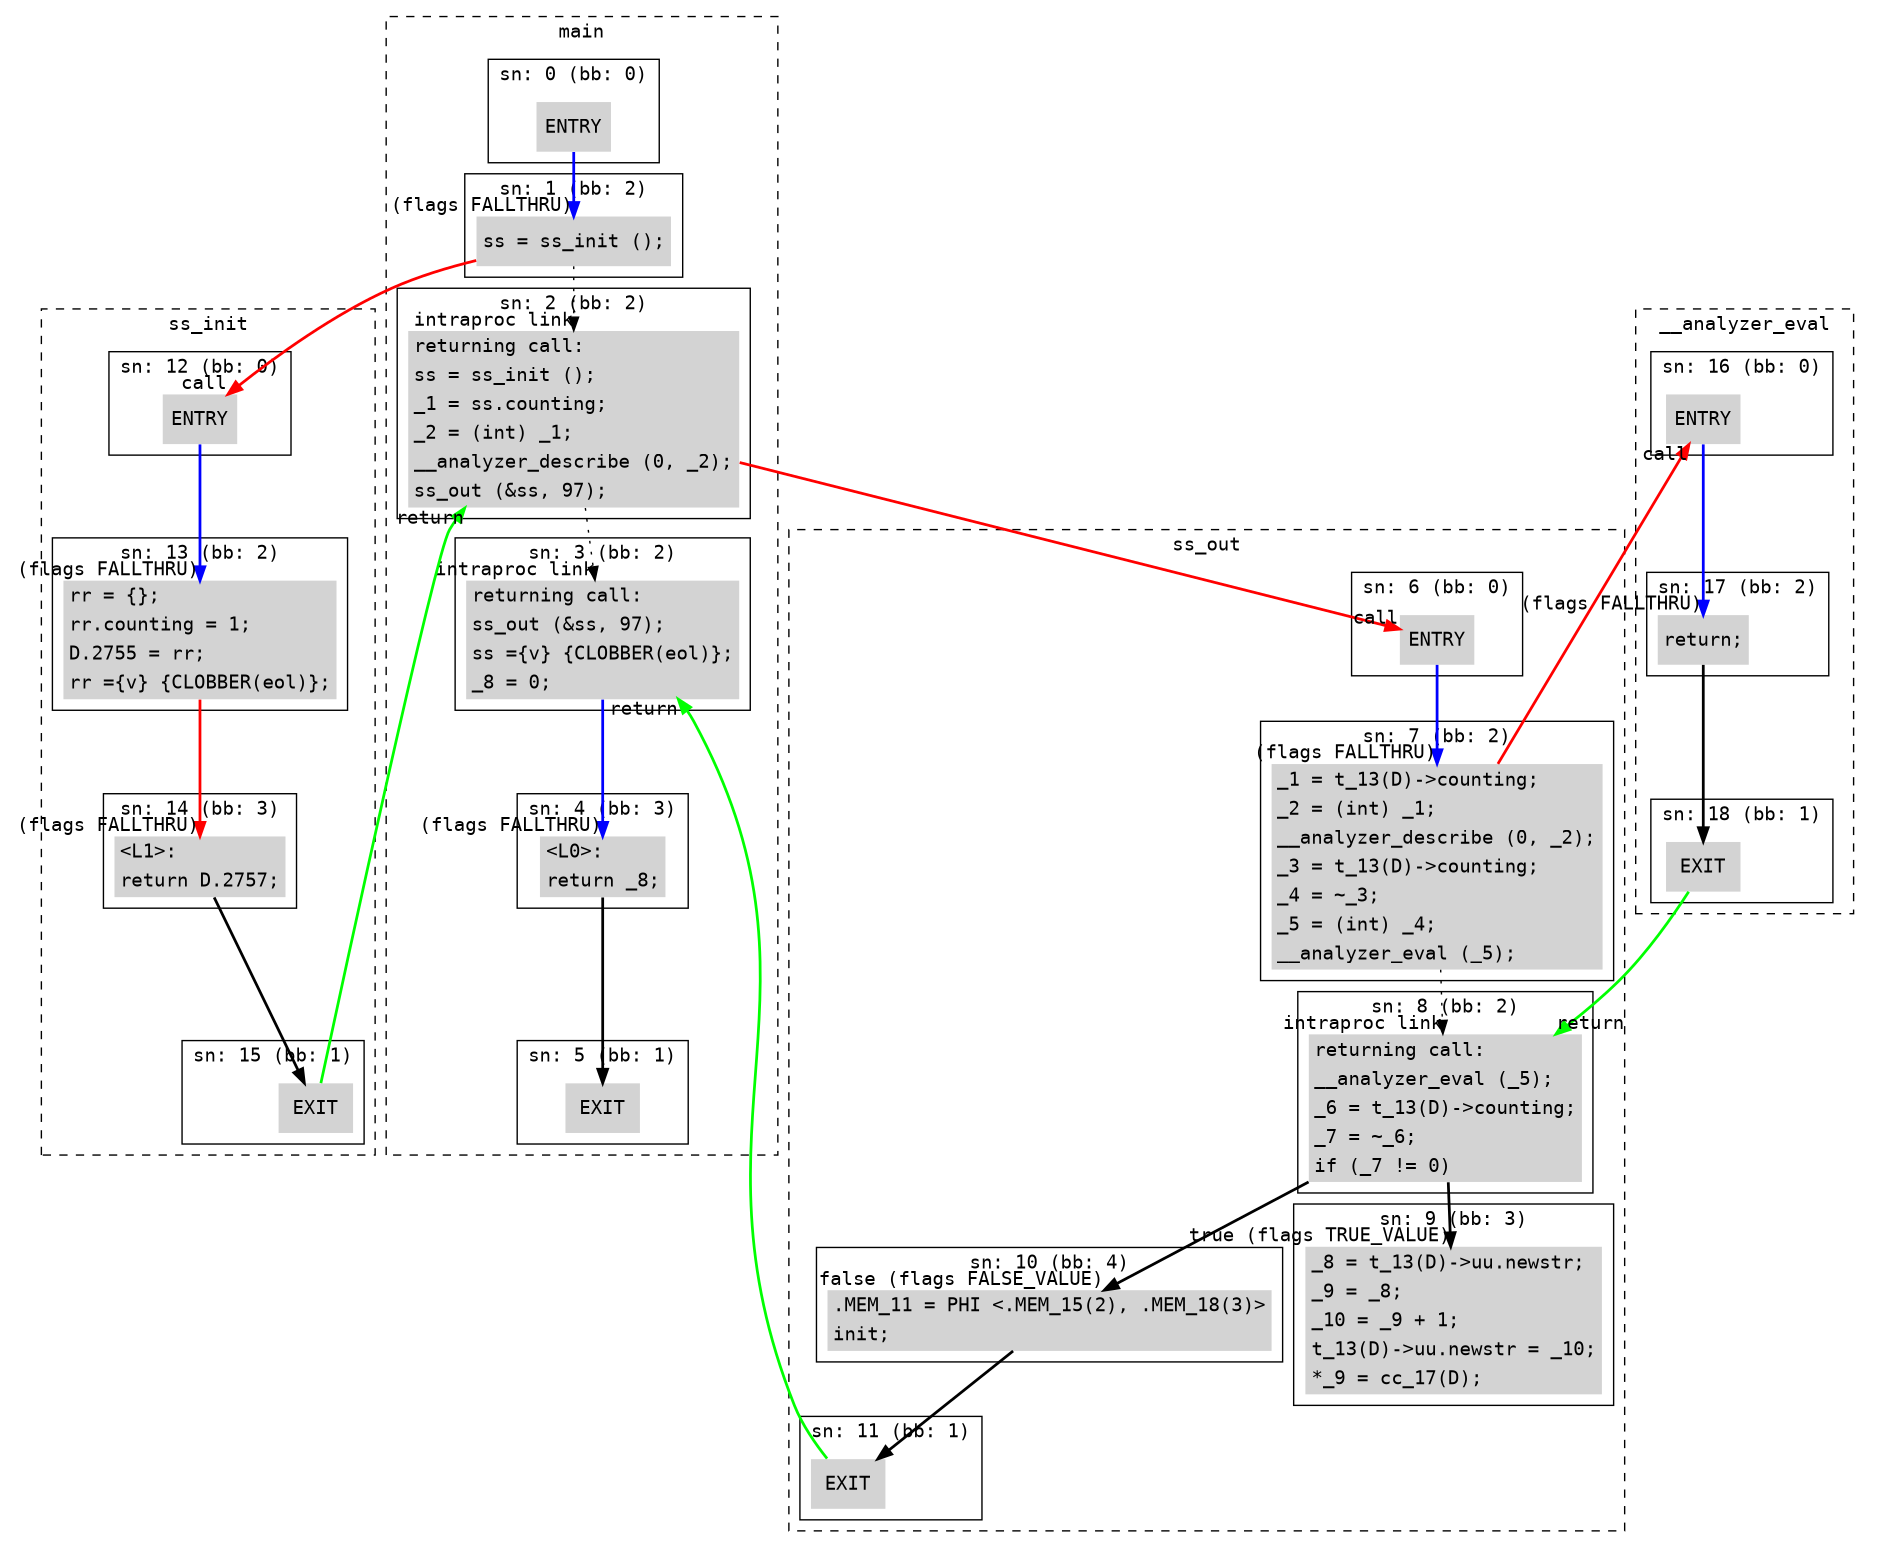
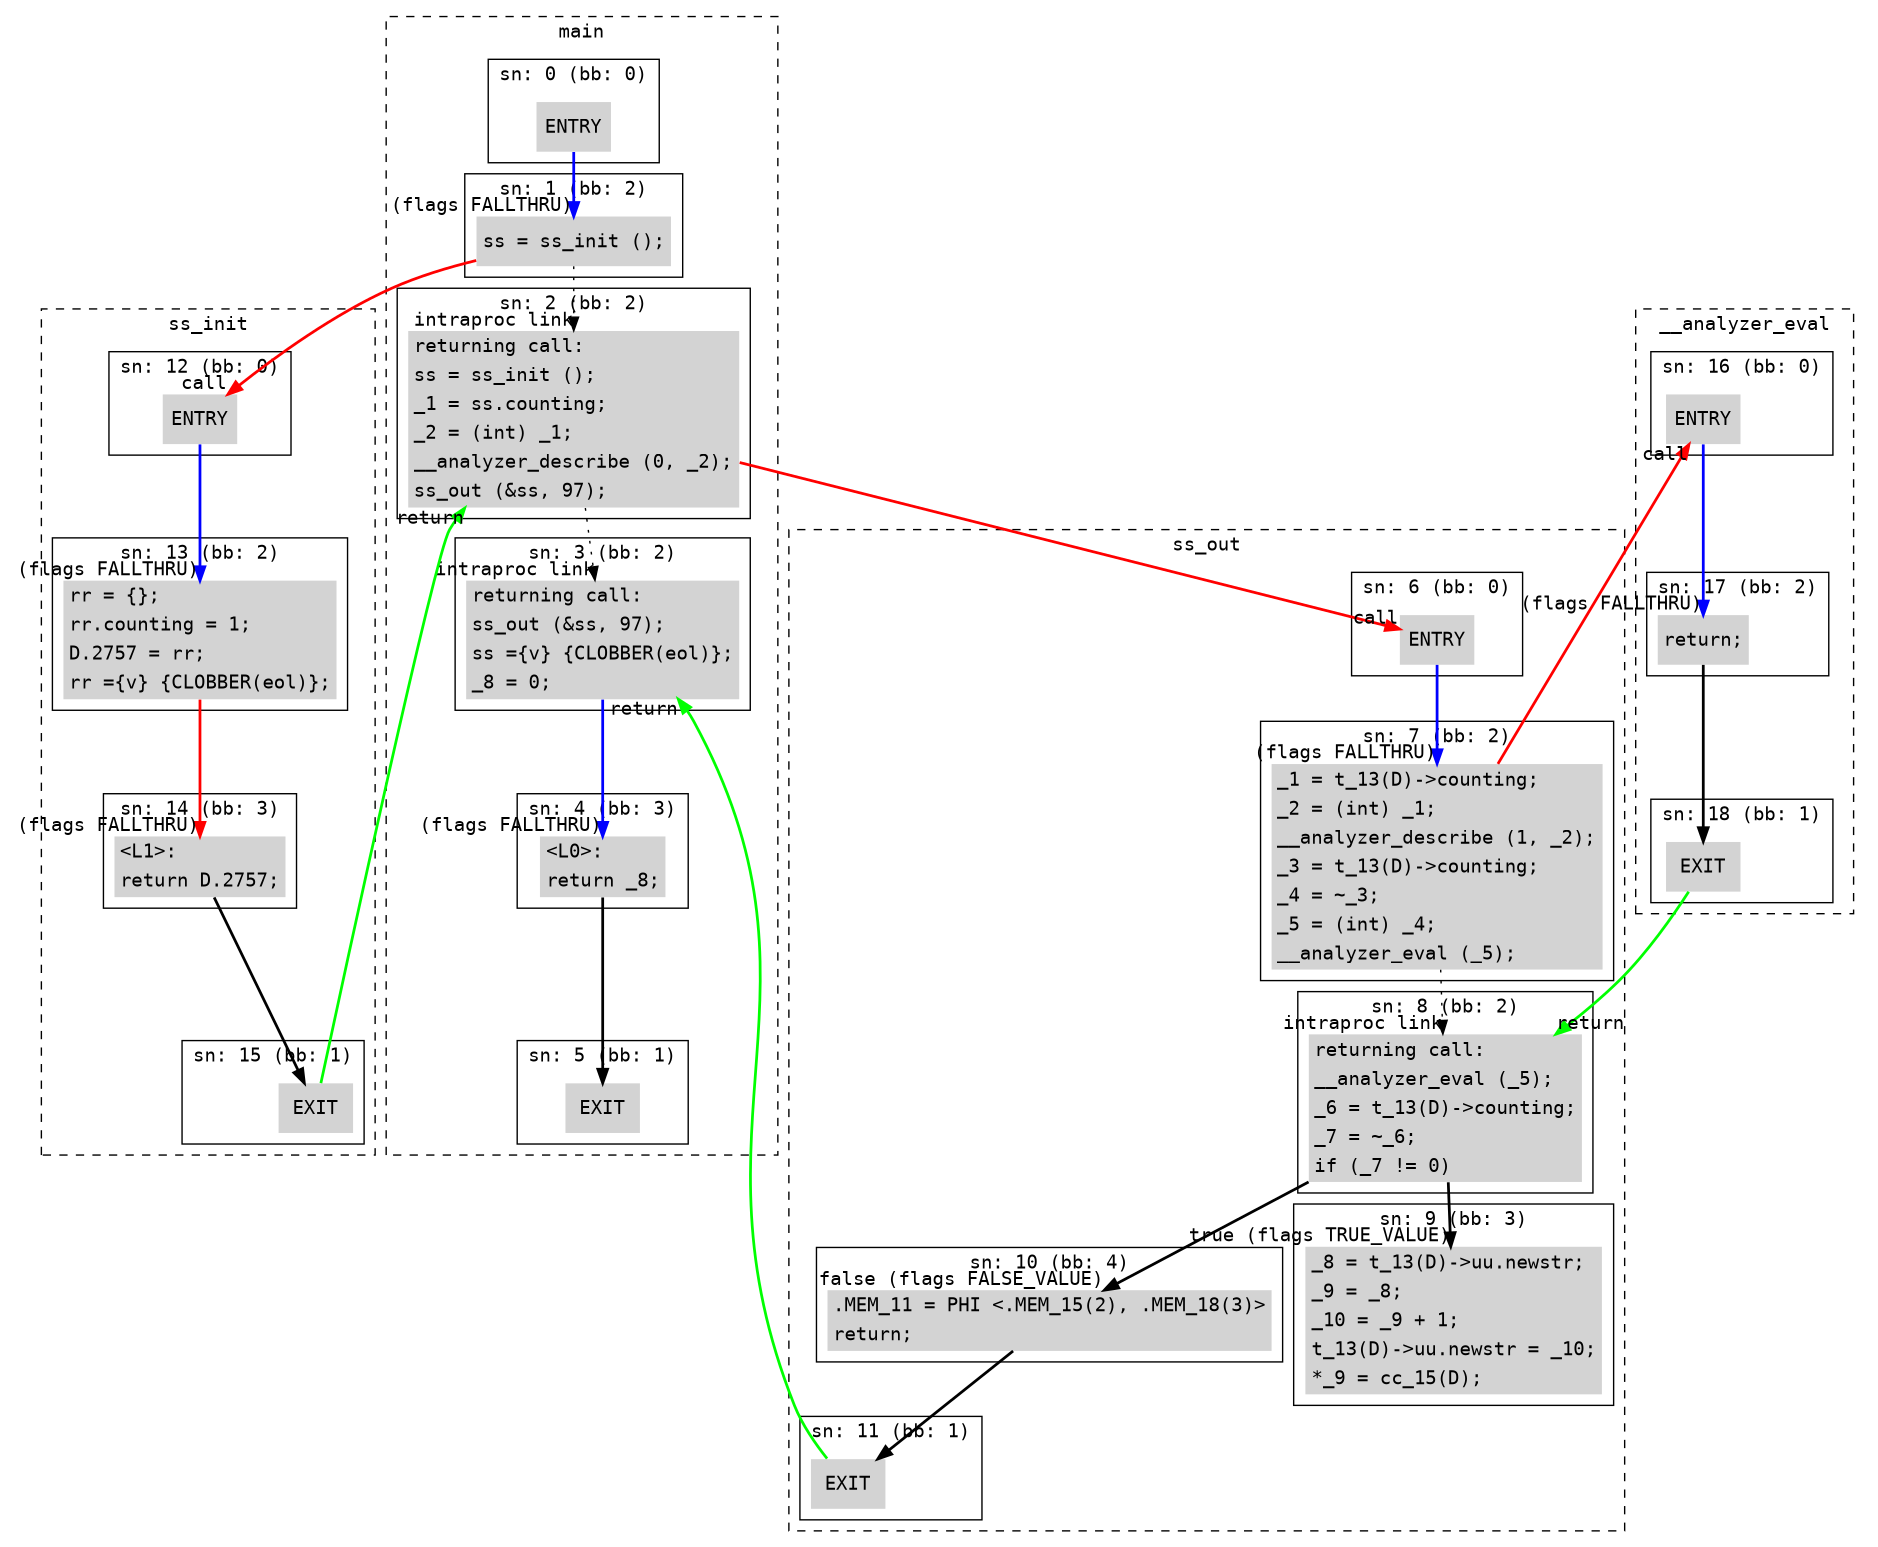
node "rr = {};": text "D.2755 = rr;" -> "D.2757 = rr;"
node "_1 = t_13(D)->counting;": text "__analyzer_describe (0, _2);" -> "__analyzer_describe (1, _2);"
node ".MEM_11 = PHI <.MEM_15(2), .MEM_18(3)>": text "init;" -> "return;"
node "_8 = t_13(D)->uu.newstr;": text "*_9 = cc_17(D);" -> "*_9 = cc_15(D);"
